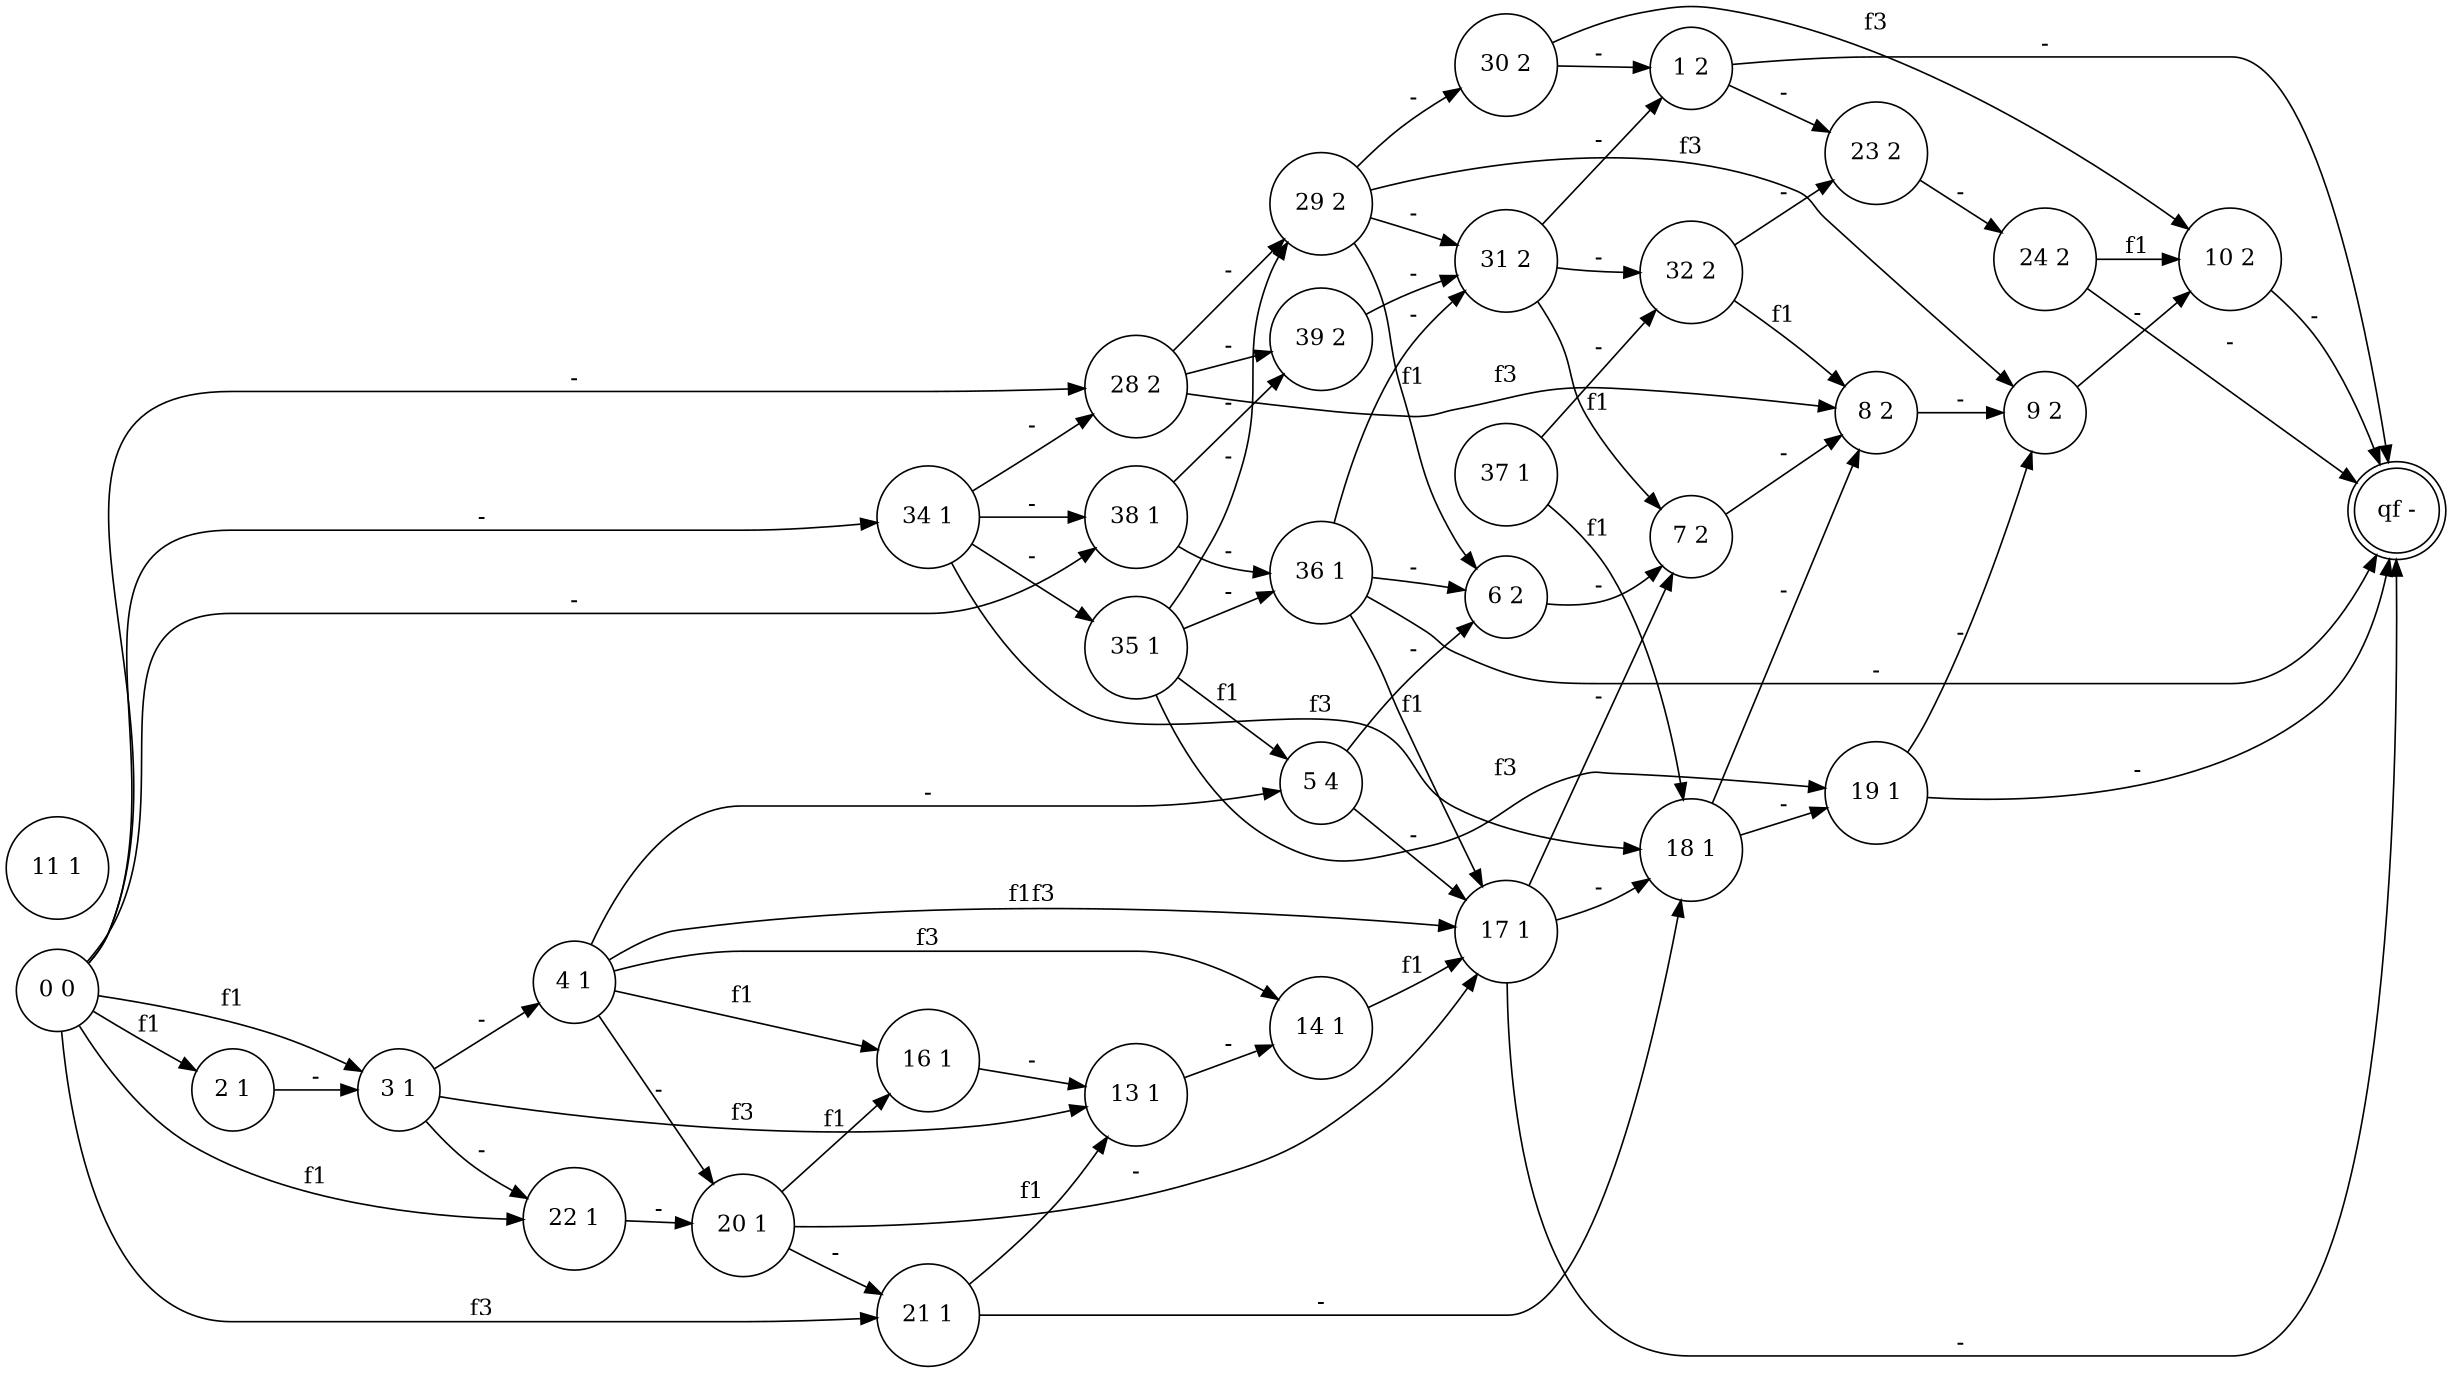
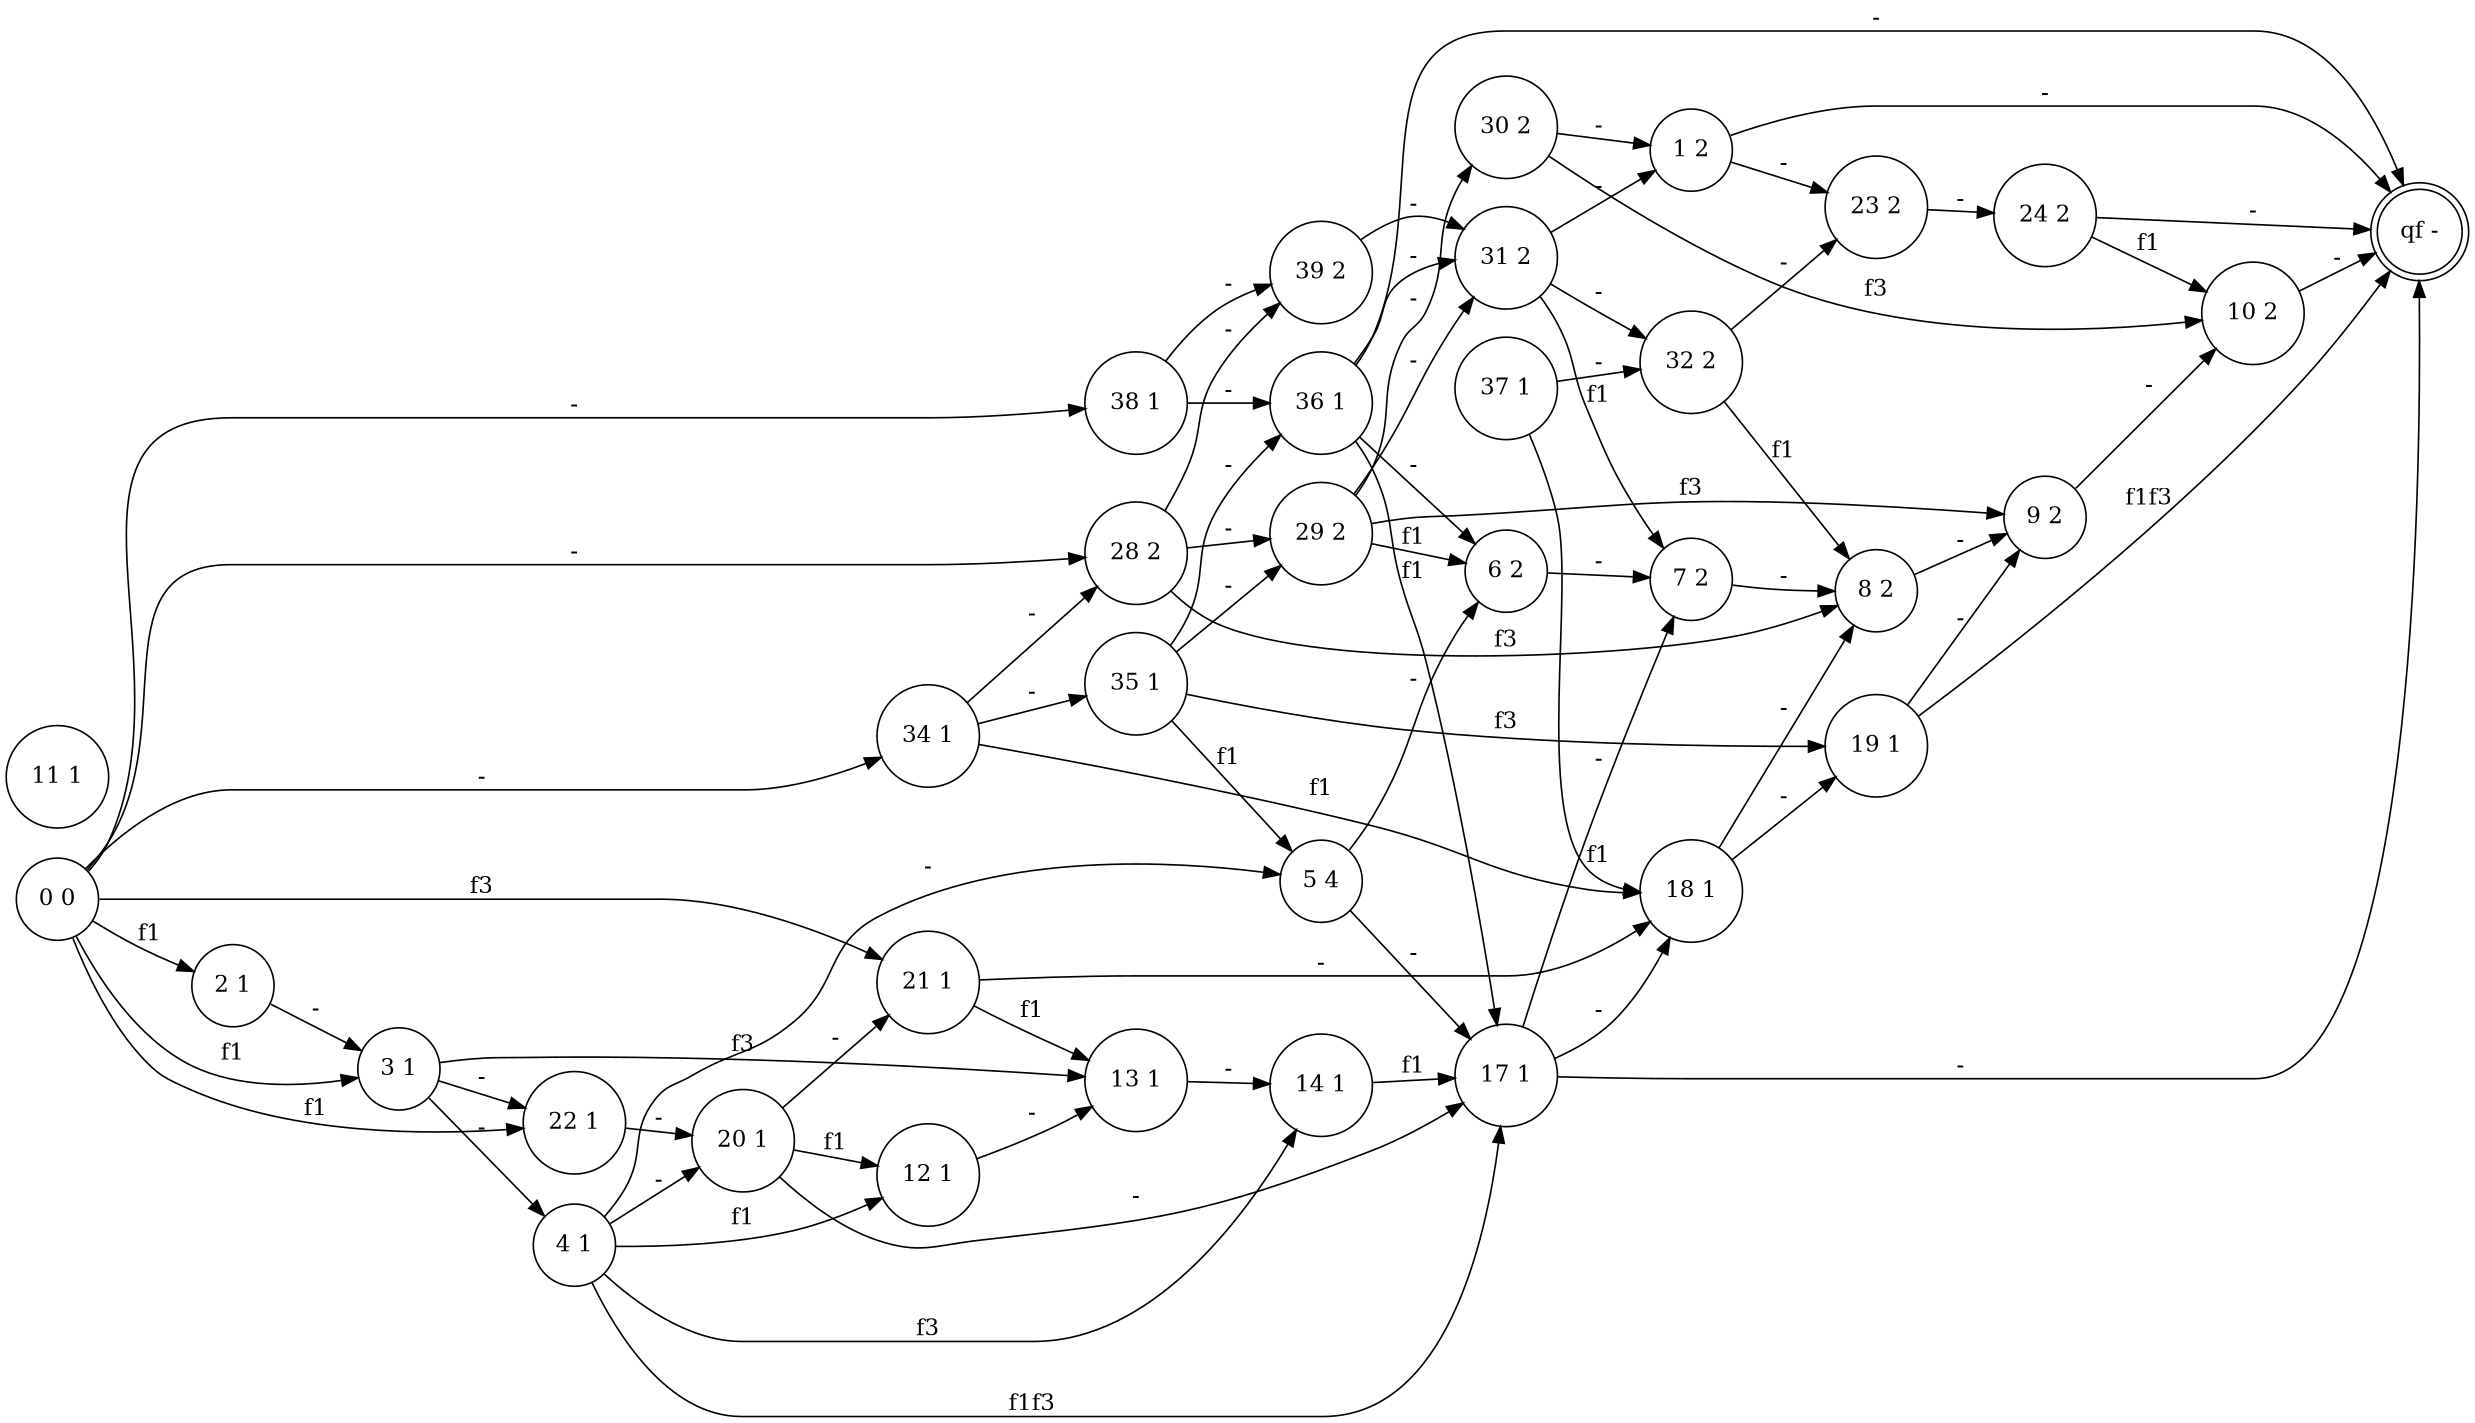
edge "34 1" -> "38 1": removed, label "-"
edge "34 1" -> "18 1": label "f3" -> "f1"
edge "19 1" -> "qf -": label "-" -> "f1f3"
node "16 1": label "16 1" -> "12 1"
